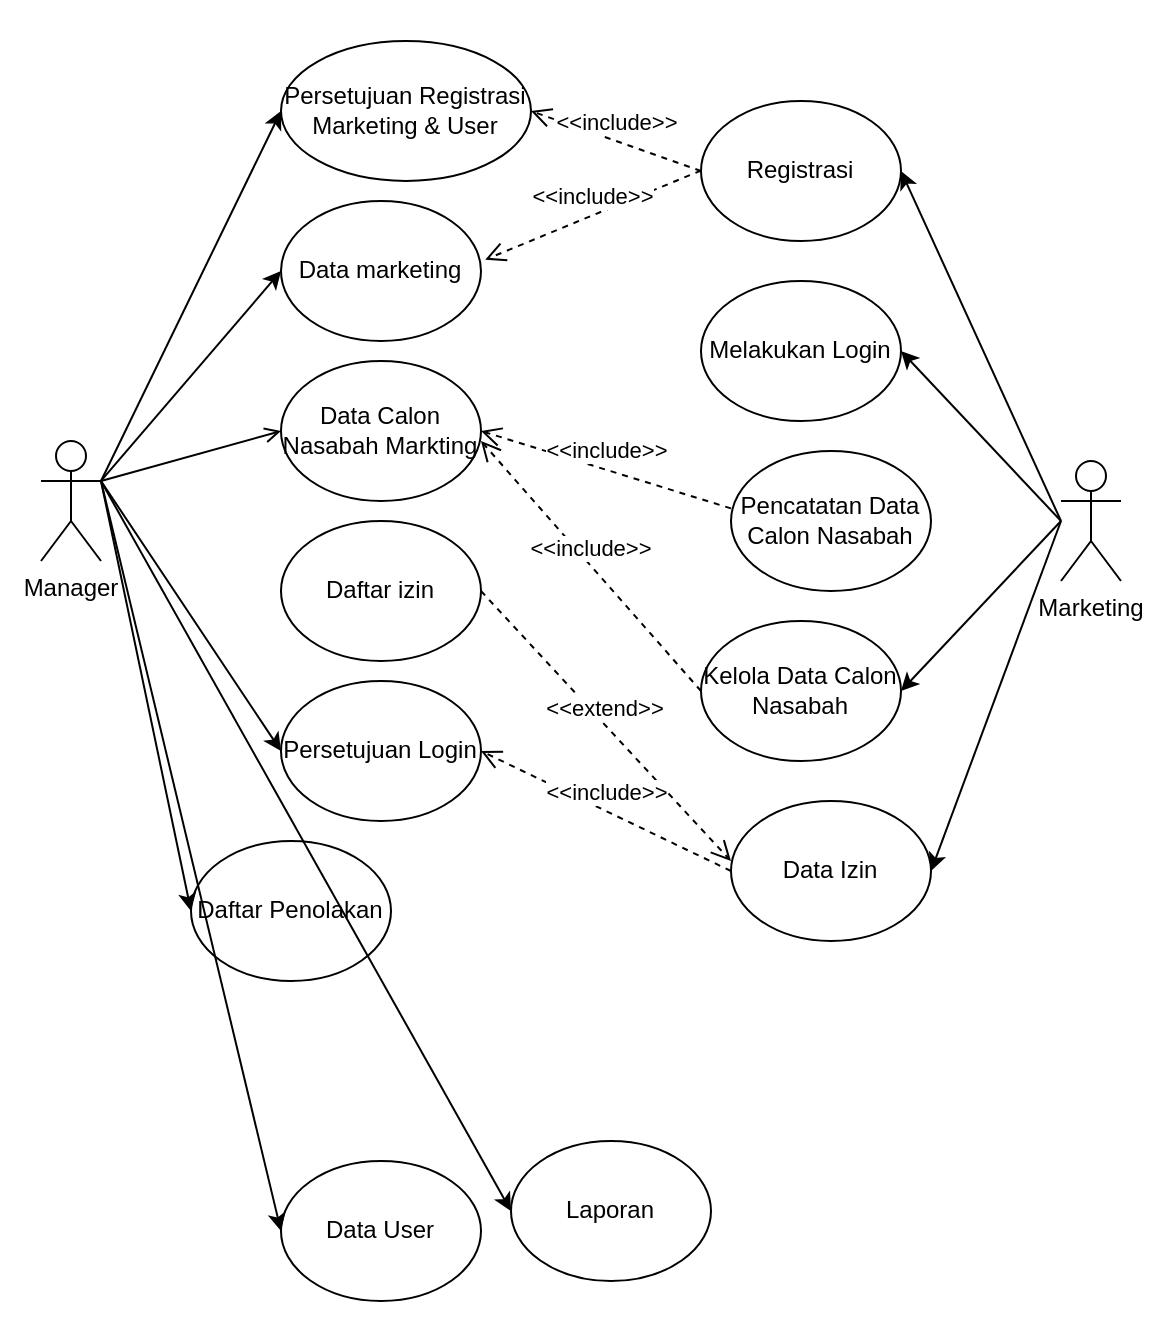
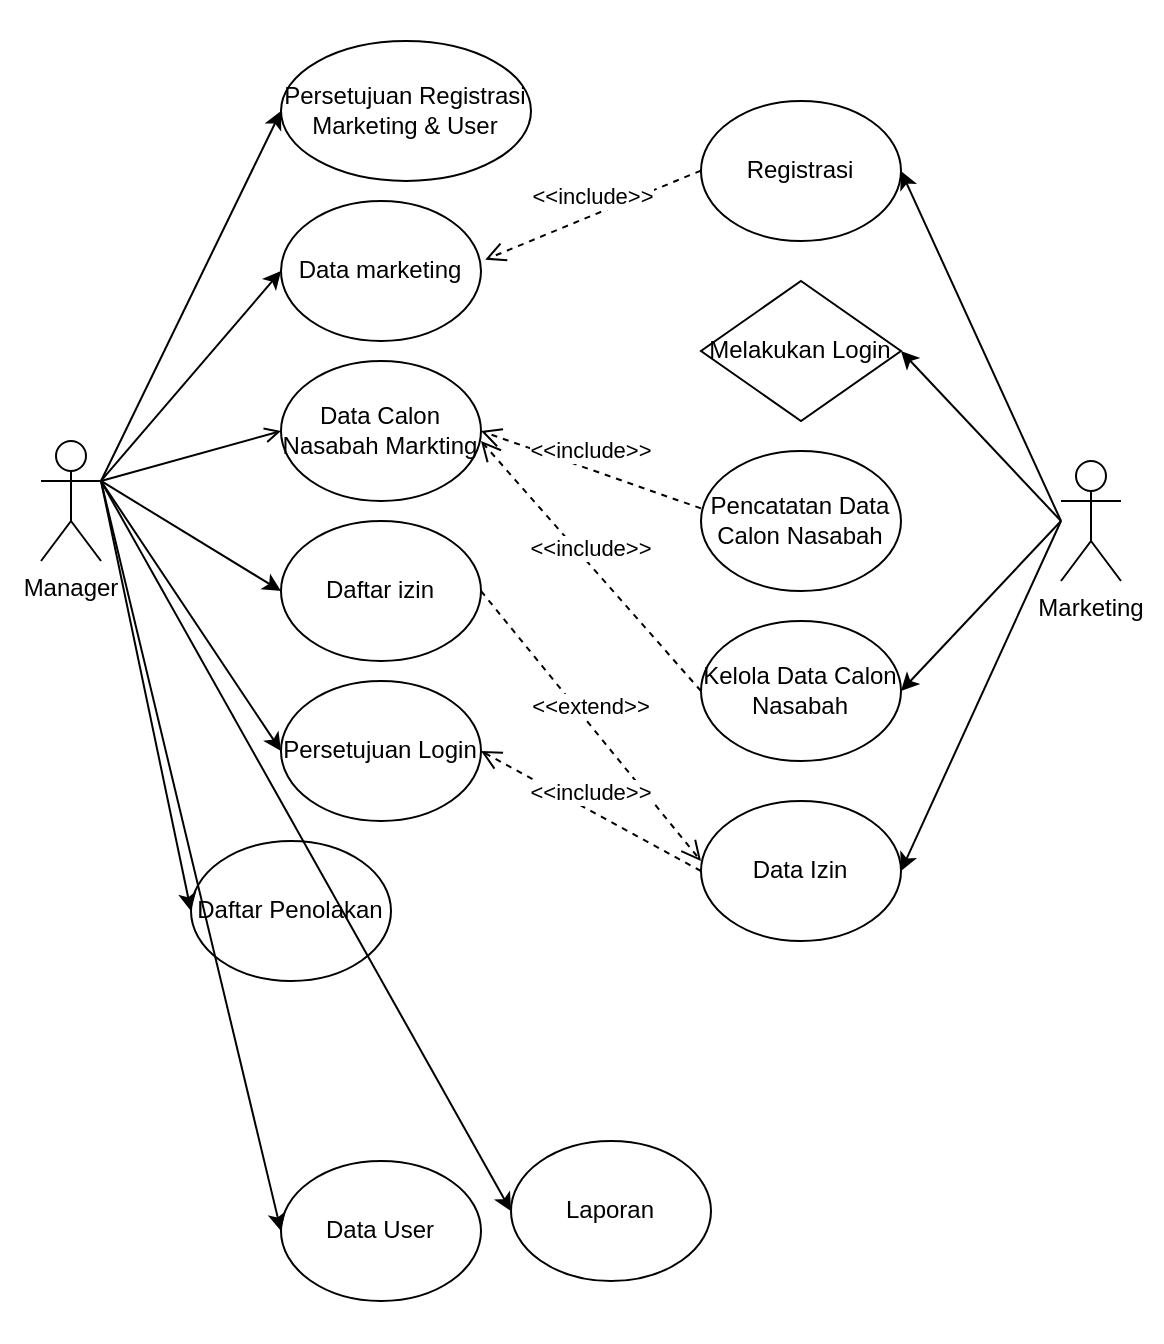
edge "Registrasi" -> "Persetujuan Registrasi Marketing & User": removed, label "<<include>>"
node "Melakukan Login": shape ellipse -> diamond
node "Pencatatan Data Calon Nasabah": moved (831, 521) -> (801, 521)
edge "Manager" -> "Daftar izin": added
node "Data Izin": moved (831, 871) -> (801, 871)
